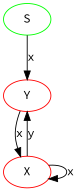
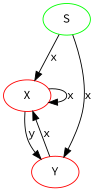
edge "S" -> "X": added, label "x"
